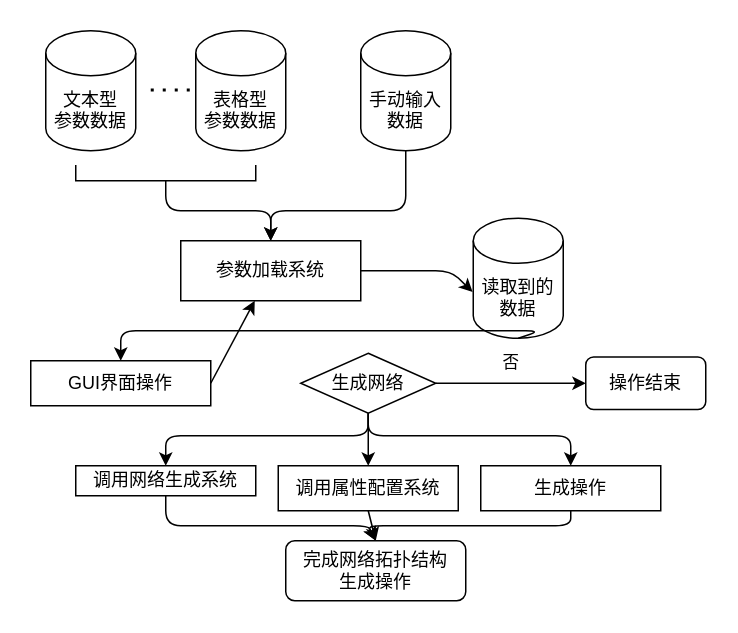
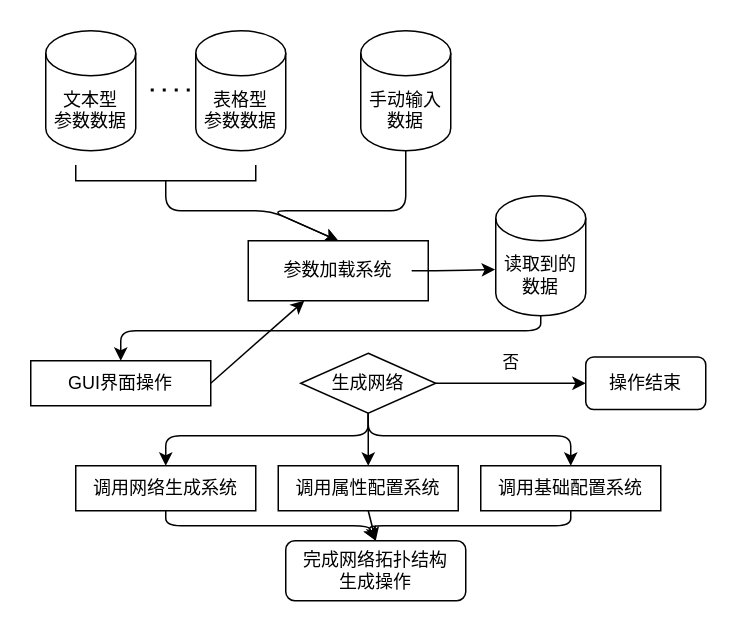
node "参数加载系统": moved (271, 271) -> (338, 271)
node "读取到的数据": moved (518, 278) -> (541, 256)
node "调用网络生成系统": size 180x30 -> 180x45
node "生成操作": label "生成操作" -> "调用基础配置系统"
